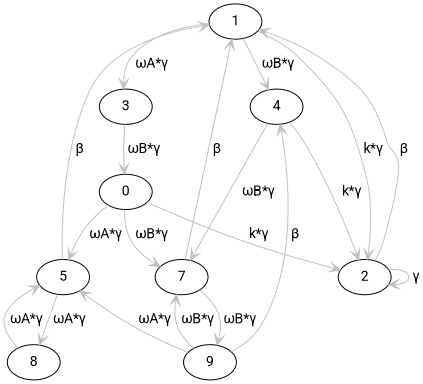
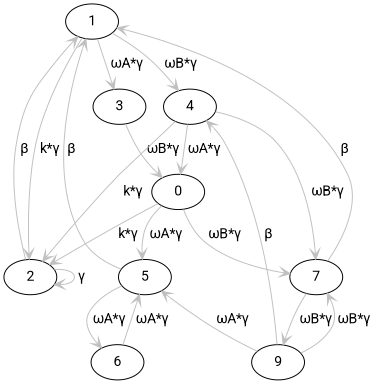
edge "4" -> "0": added, label "ωA*γ"
node "8": label "8" -> "6"
